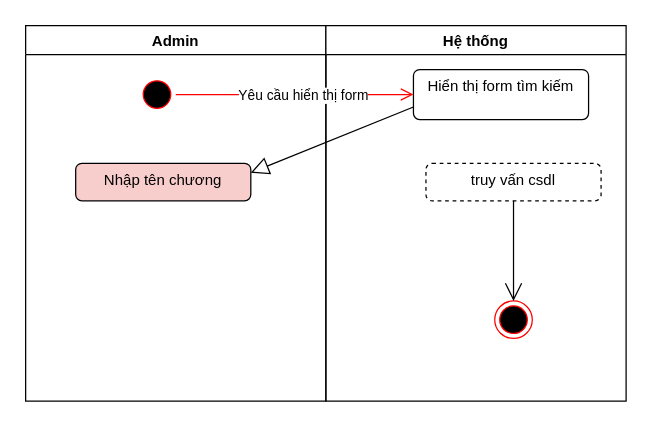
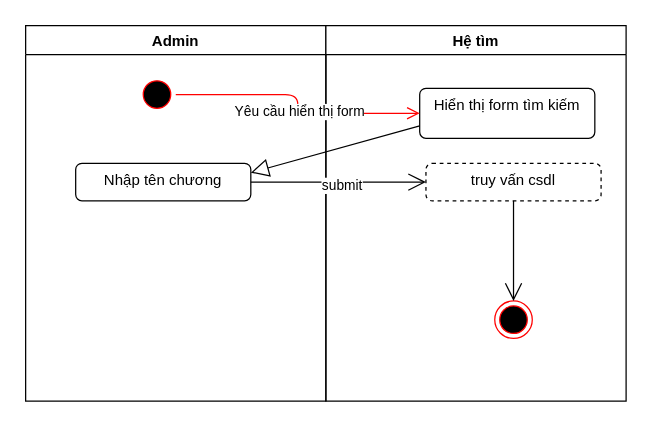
node "Hệ thống": label "Hệ thống" -> "Hệ tìm"
node "Hiển thị form tìm kiếm": moved (501, 94) -> (507, 113)
node "Nhập tên chương": fillcolor #f8cecc -> #ffffff
edge "Nhập tên chương" -> "truy vấn csdl": added, label "submit"
